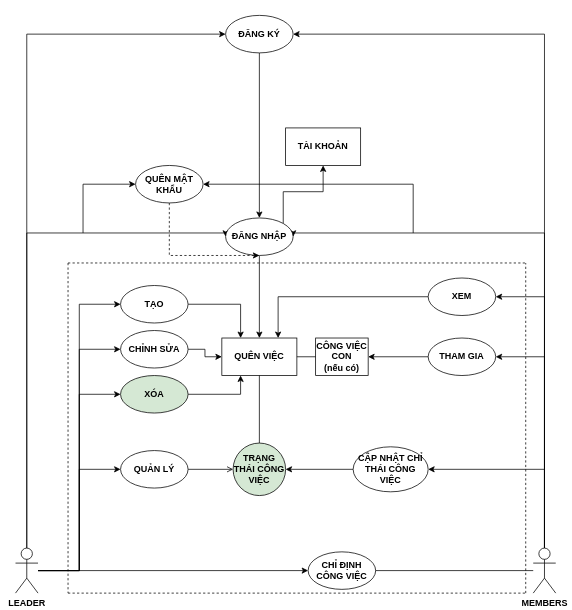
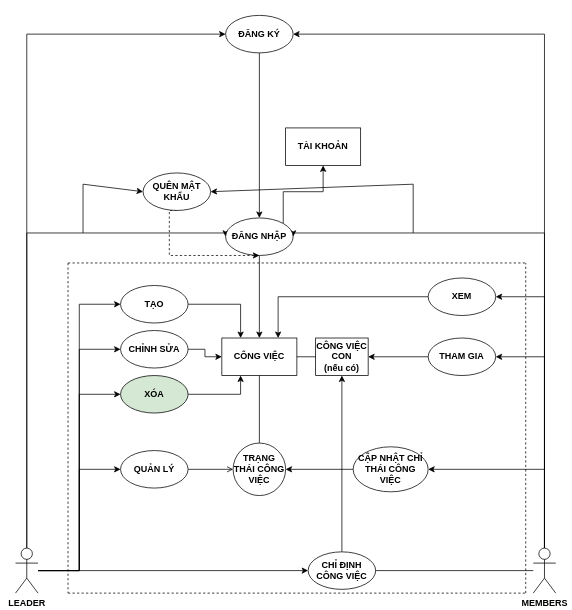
node "QUÊN MẬT KHẨU": moved (169, 184) -> (177, 192)
node "QUÊN VIỆC": label "QUÊN VIỆC" -> "CÔNG VIỆC"
edge "CHỈ ĐỊNH CÔNG VIỆC" -> "CÔNG VIỆC CON (nếu có)": added
node "TRẠNG THÁI CÔNG VIỆC": fillcolor #d5e8d4 -> #ffffff
